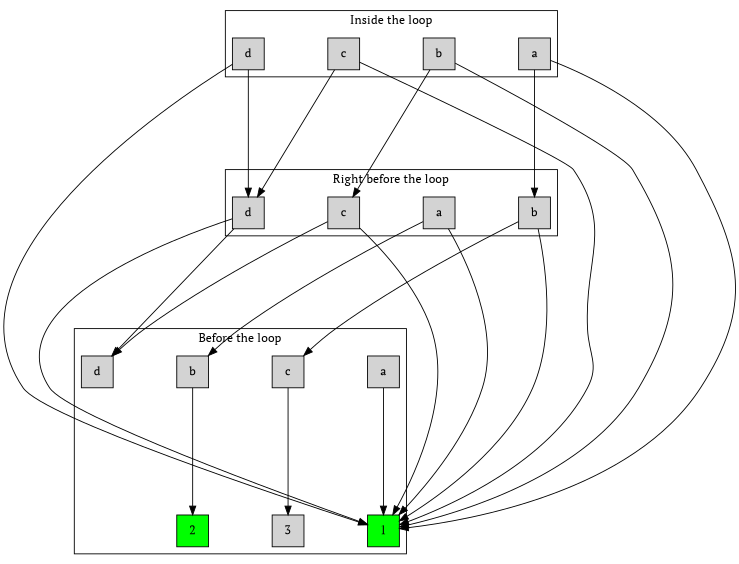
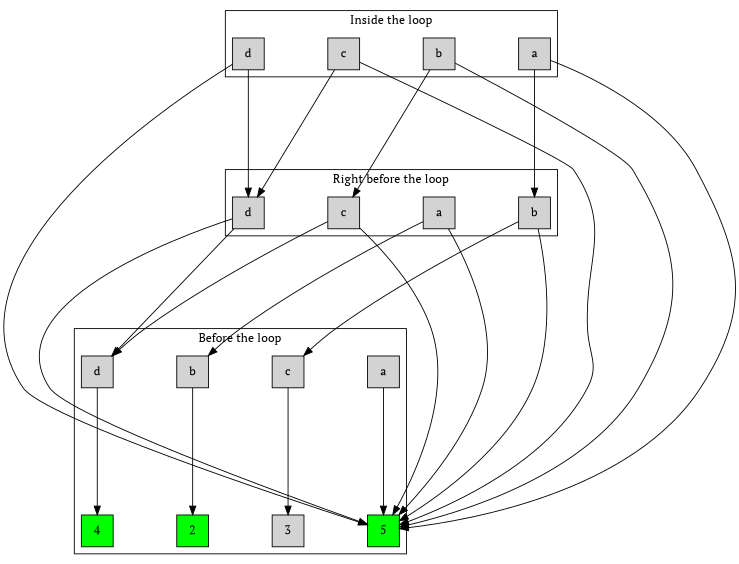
node "4": added
node "1": label "1" -> "5"
